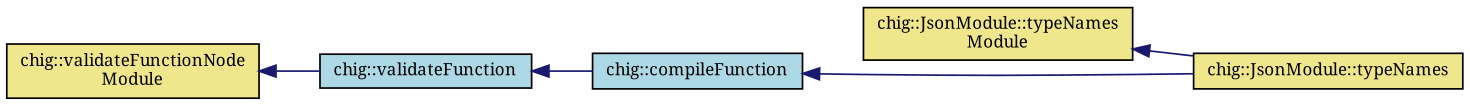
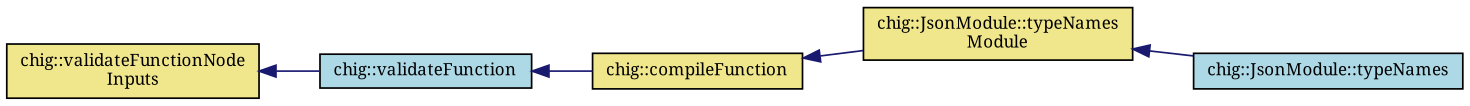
node "chig::validateFunctionNode Module": label "chig::validateFunctionNode Module" -> "chig::validateFunctionNode Inputs"
node "chig::compileFunction": fillcolor lightblue -> khaki
node "chig::JsonModule::typeNames": fillcolor khaki -> lightblue
edge "chig::JsonModule::typeNames" -> "chig::compileFunction": now "chig::JsonModule::typeNames Module" -> "chig::compileFunction"
